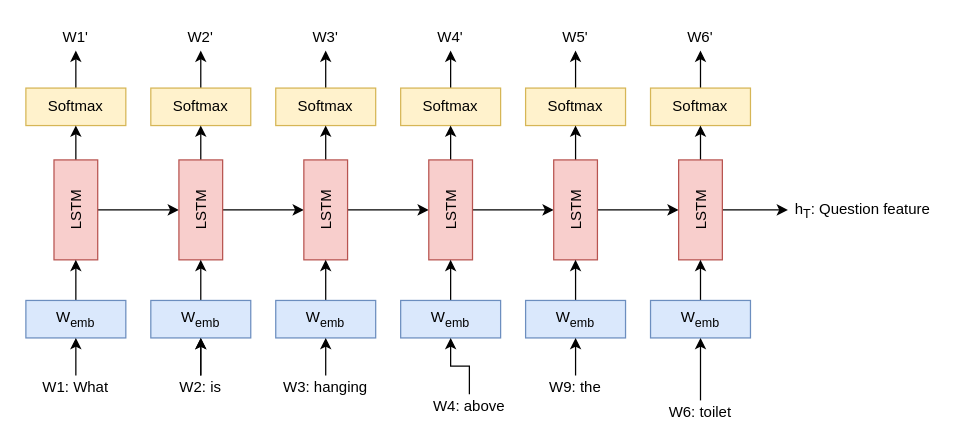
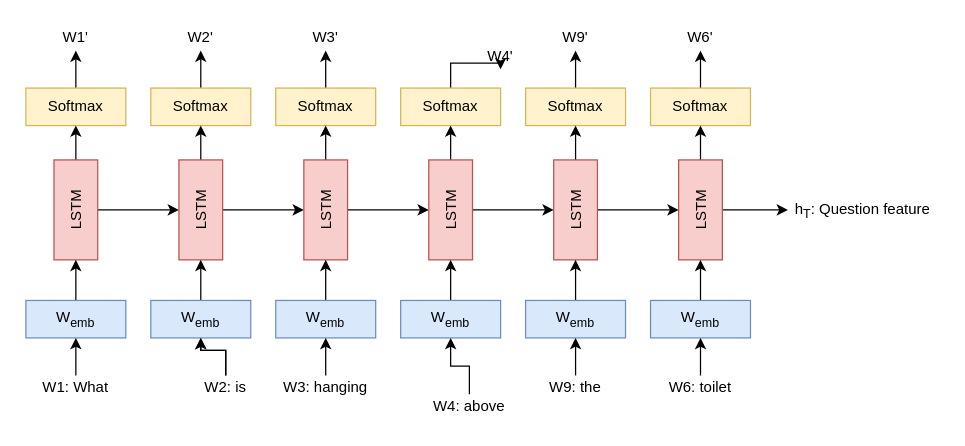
node "W4'": moved (451, 38) -> (501, 57)
node "W5'": label "W5'" -> "W9'"
node "W2: is": moved (201, 388) -> (226, 388)
node "W6: toilet": moved (701, 413) -> (701, 388)
